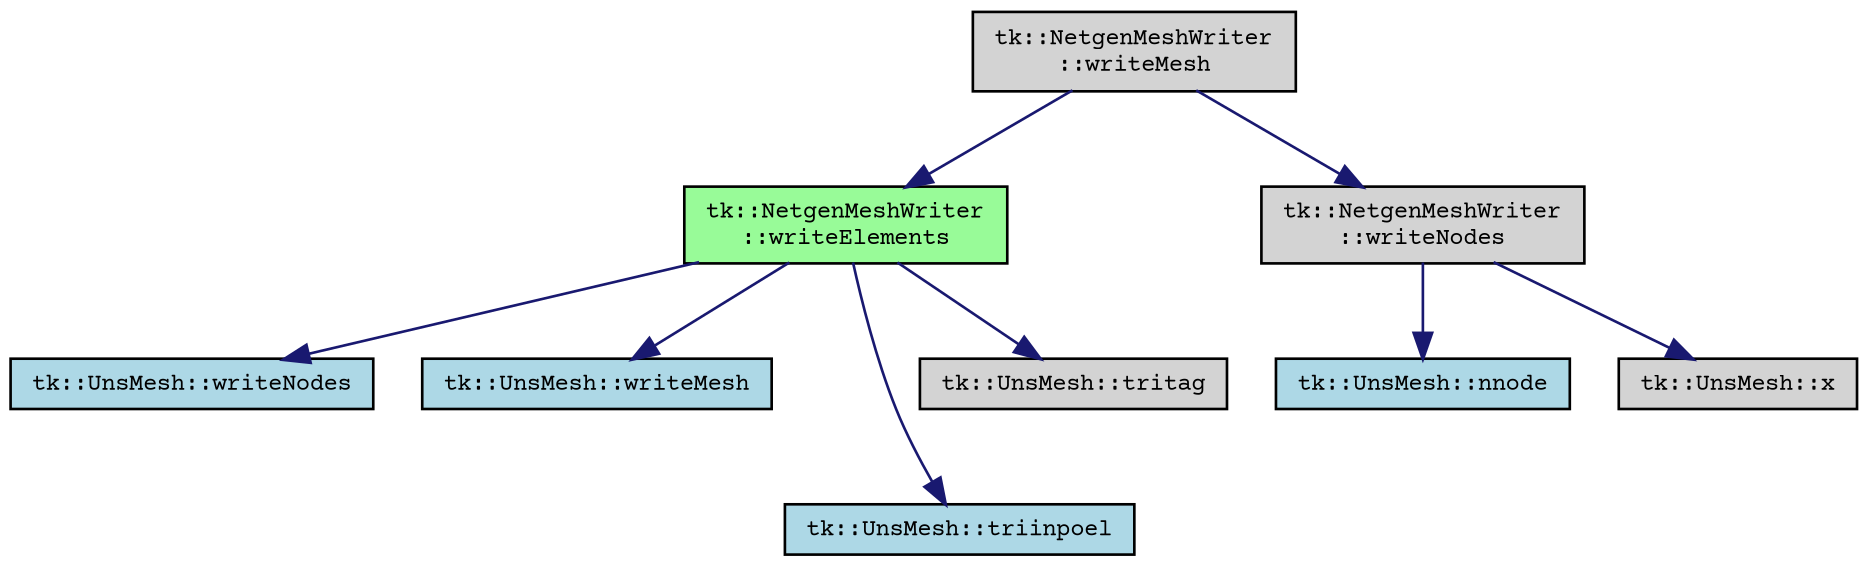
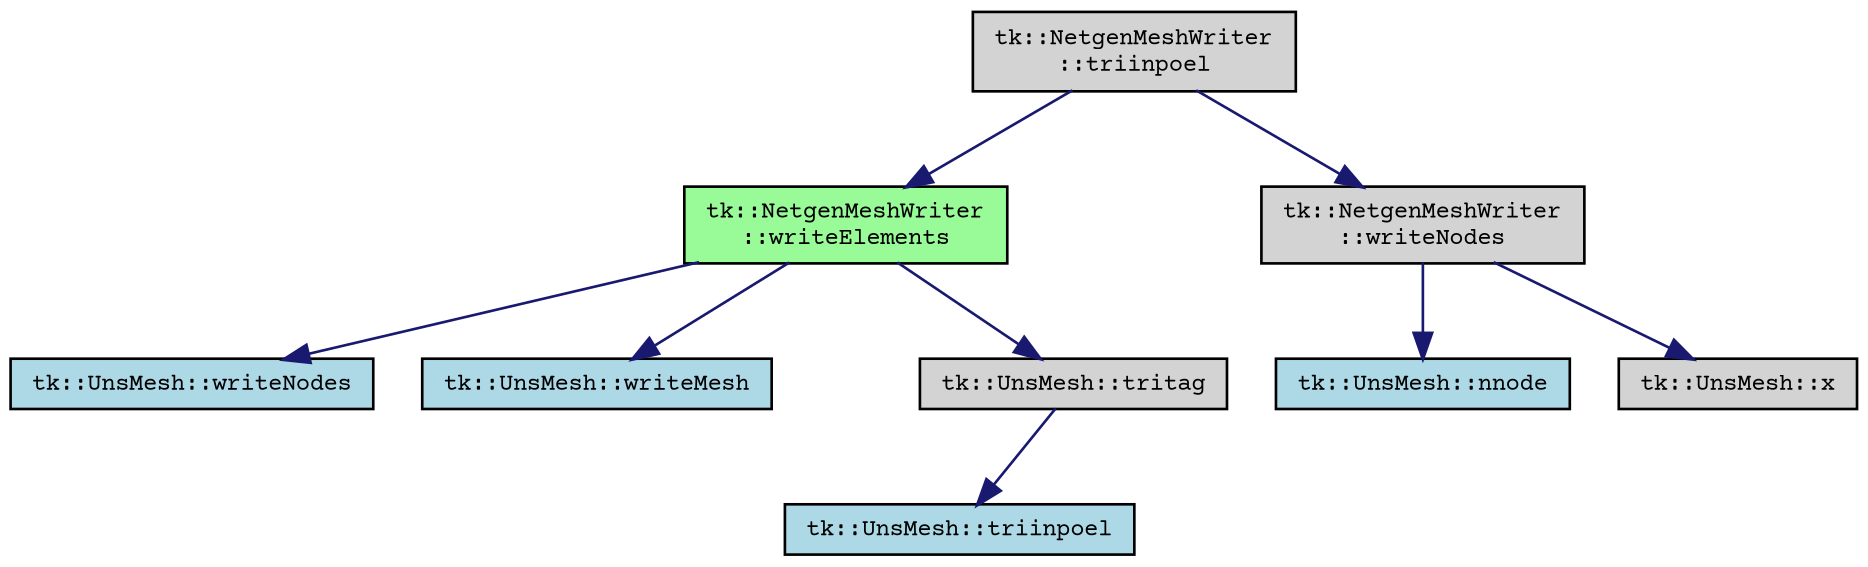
node "tk::NetgenMeshWriter ::writeMesh": label "tk::NetgenMeshWriter ::writeMesh" -> "tk::NetgenMeshWriter ::triinpoel"
edge "tk::NetgenMeshWriter ::writeElements" -> "tk::UnsMesh::triinpoel": now "tk::UnsMesh::tritag" -> "tk::UnsMesh::triinpoel"
